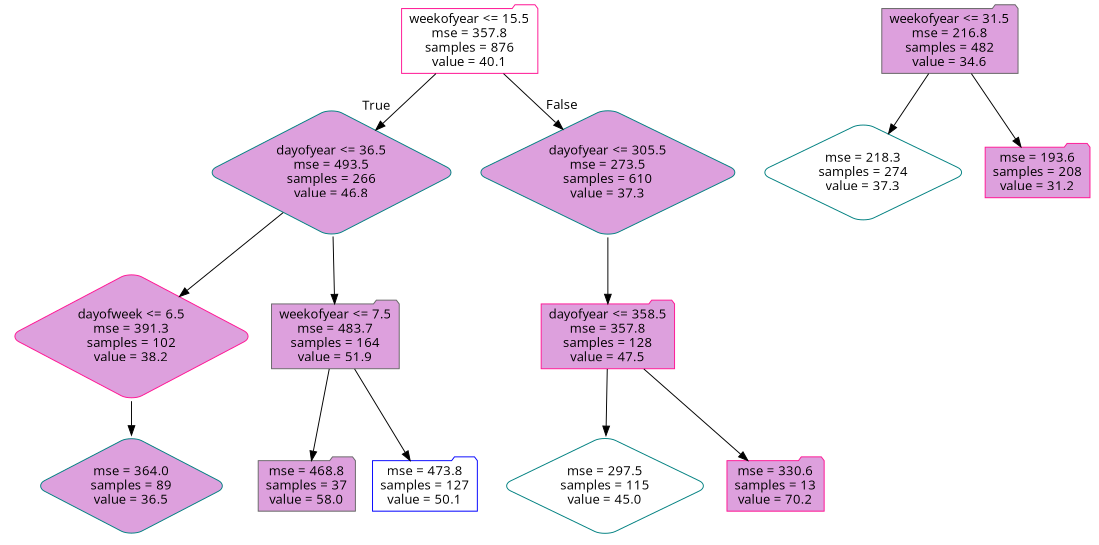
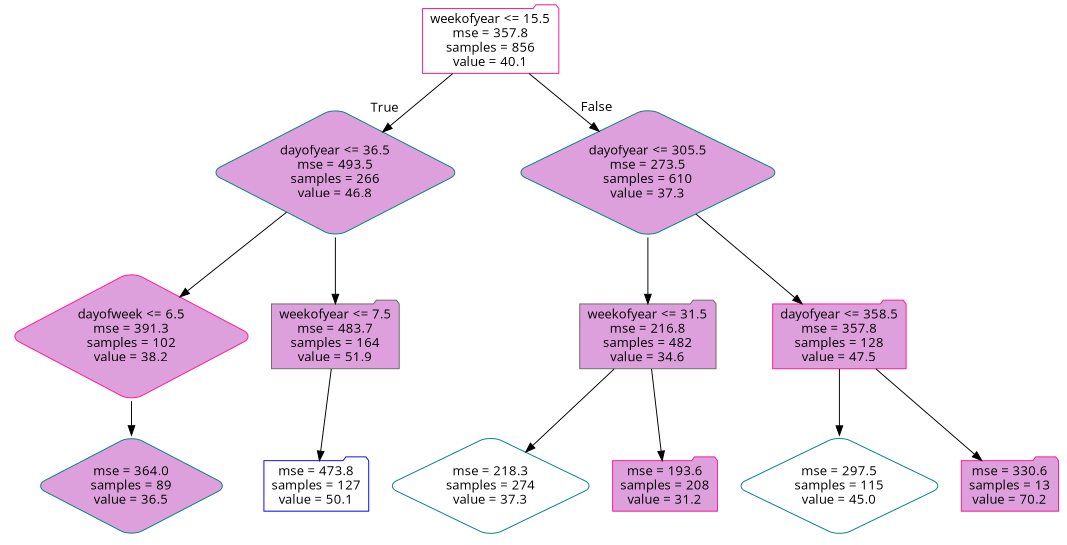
node "weekofyear <= 15.5 mse = 357.8 samples = 876 value = 40.1": label "weekofyear <= 15.5 mse = 357.8 samples = 876 value = 40.1" -> "weekofyear <= 15.5 mse = 357.8 samples = 856 value = 40.1"
edge "dayofyear <= 305.5 mse = 273.5 samples = 610 value = 37.3" -> "weekofyear <= 31.5 mse = 216.8 samples = 482 value = 34.6": added
node "mse = 468.8 samples = 37 value = 58.0": removed
